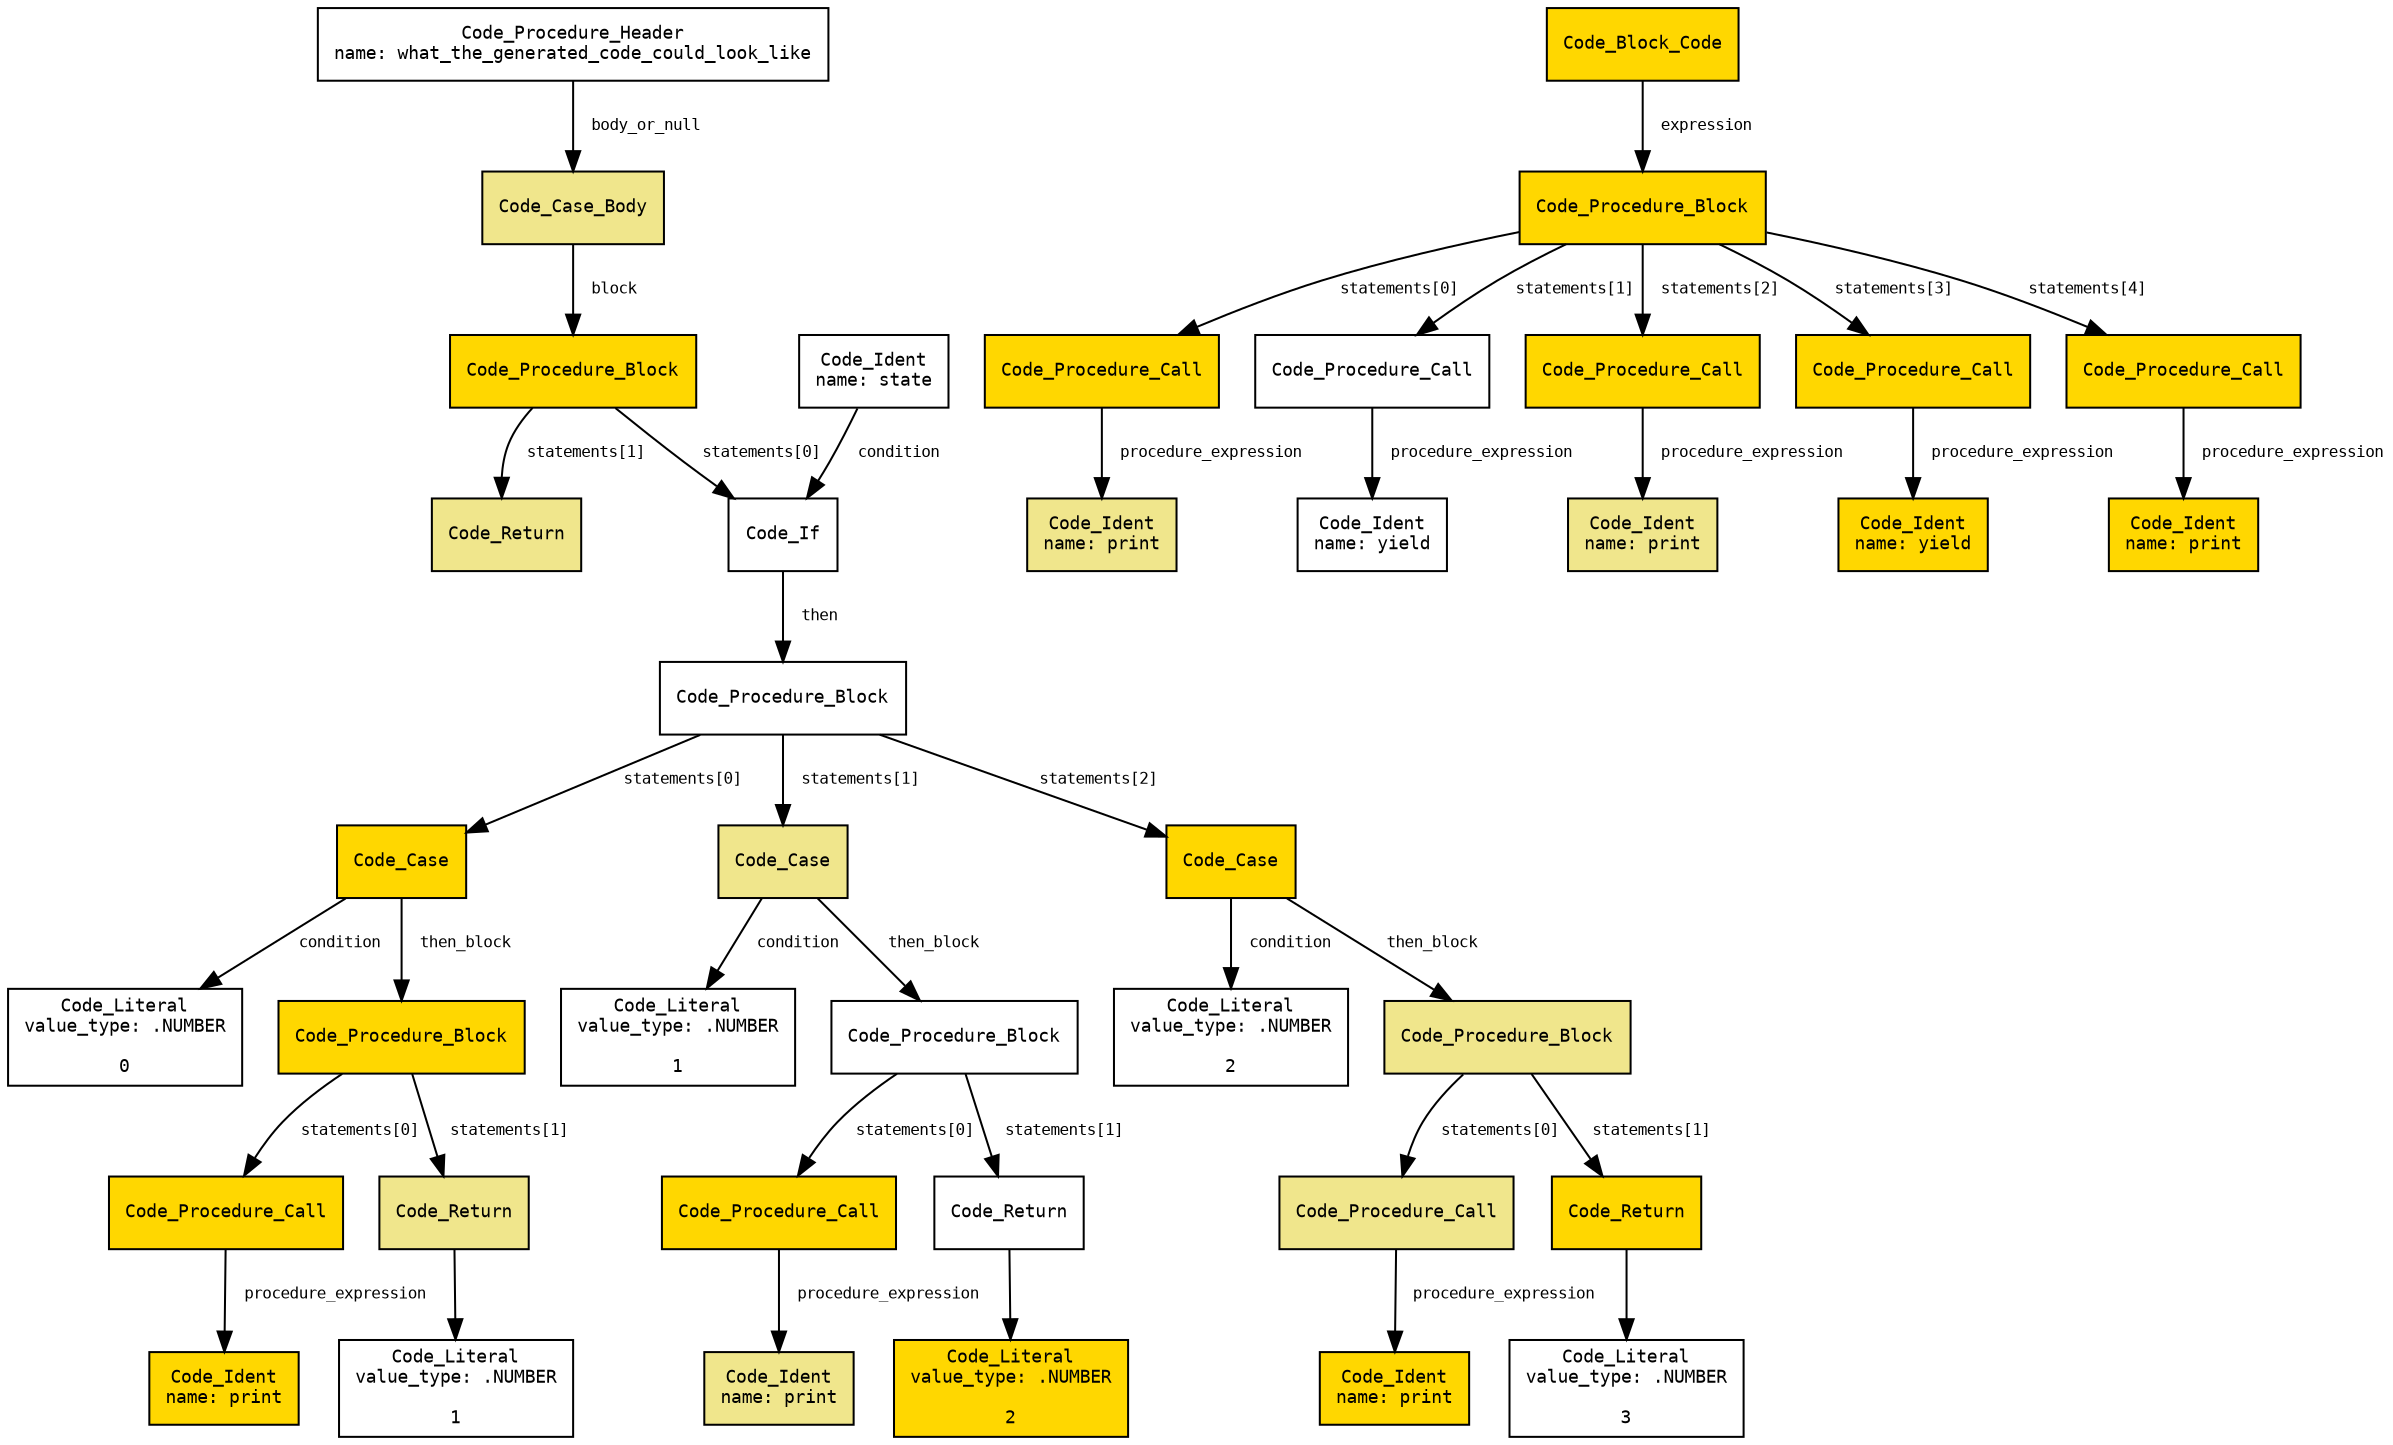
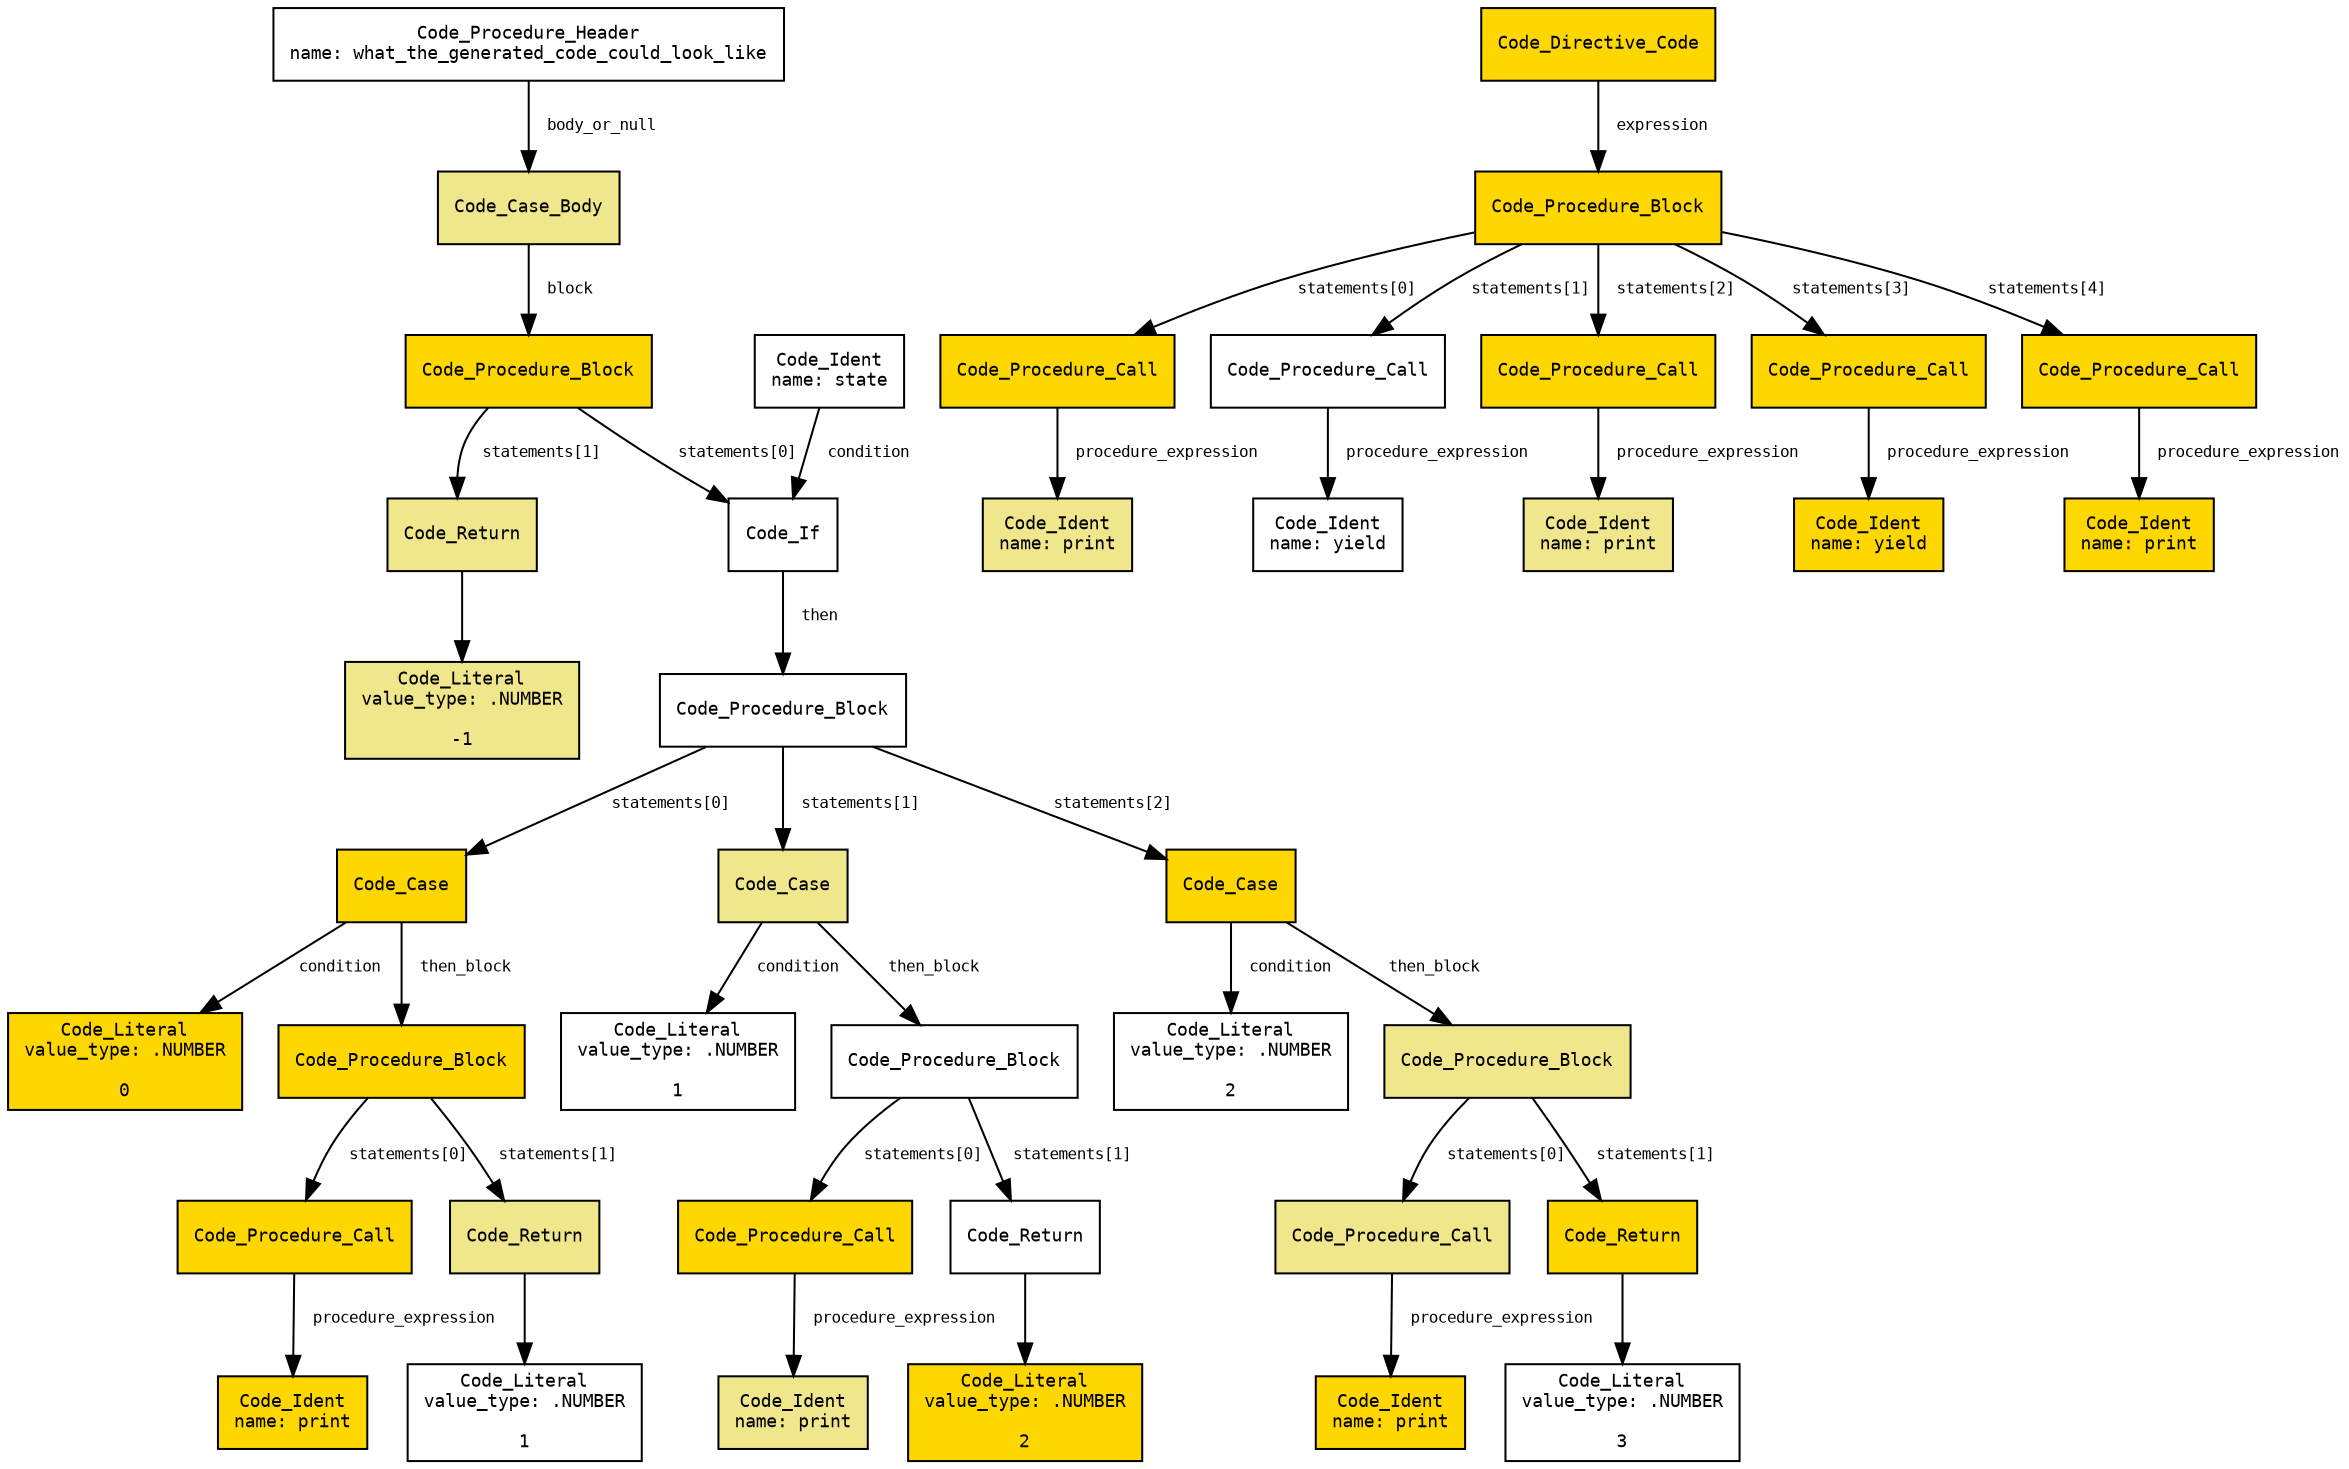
node "Code_Block_Code": label "Code_Block_Code" -> "Code_Directive_Code"
node "Code_Literal value_type: .NUMBER -1": added
node "Code_Literal value_type: .NUMBER 0": fillcolor white -> gold
